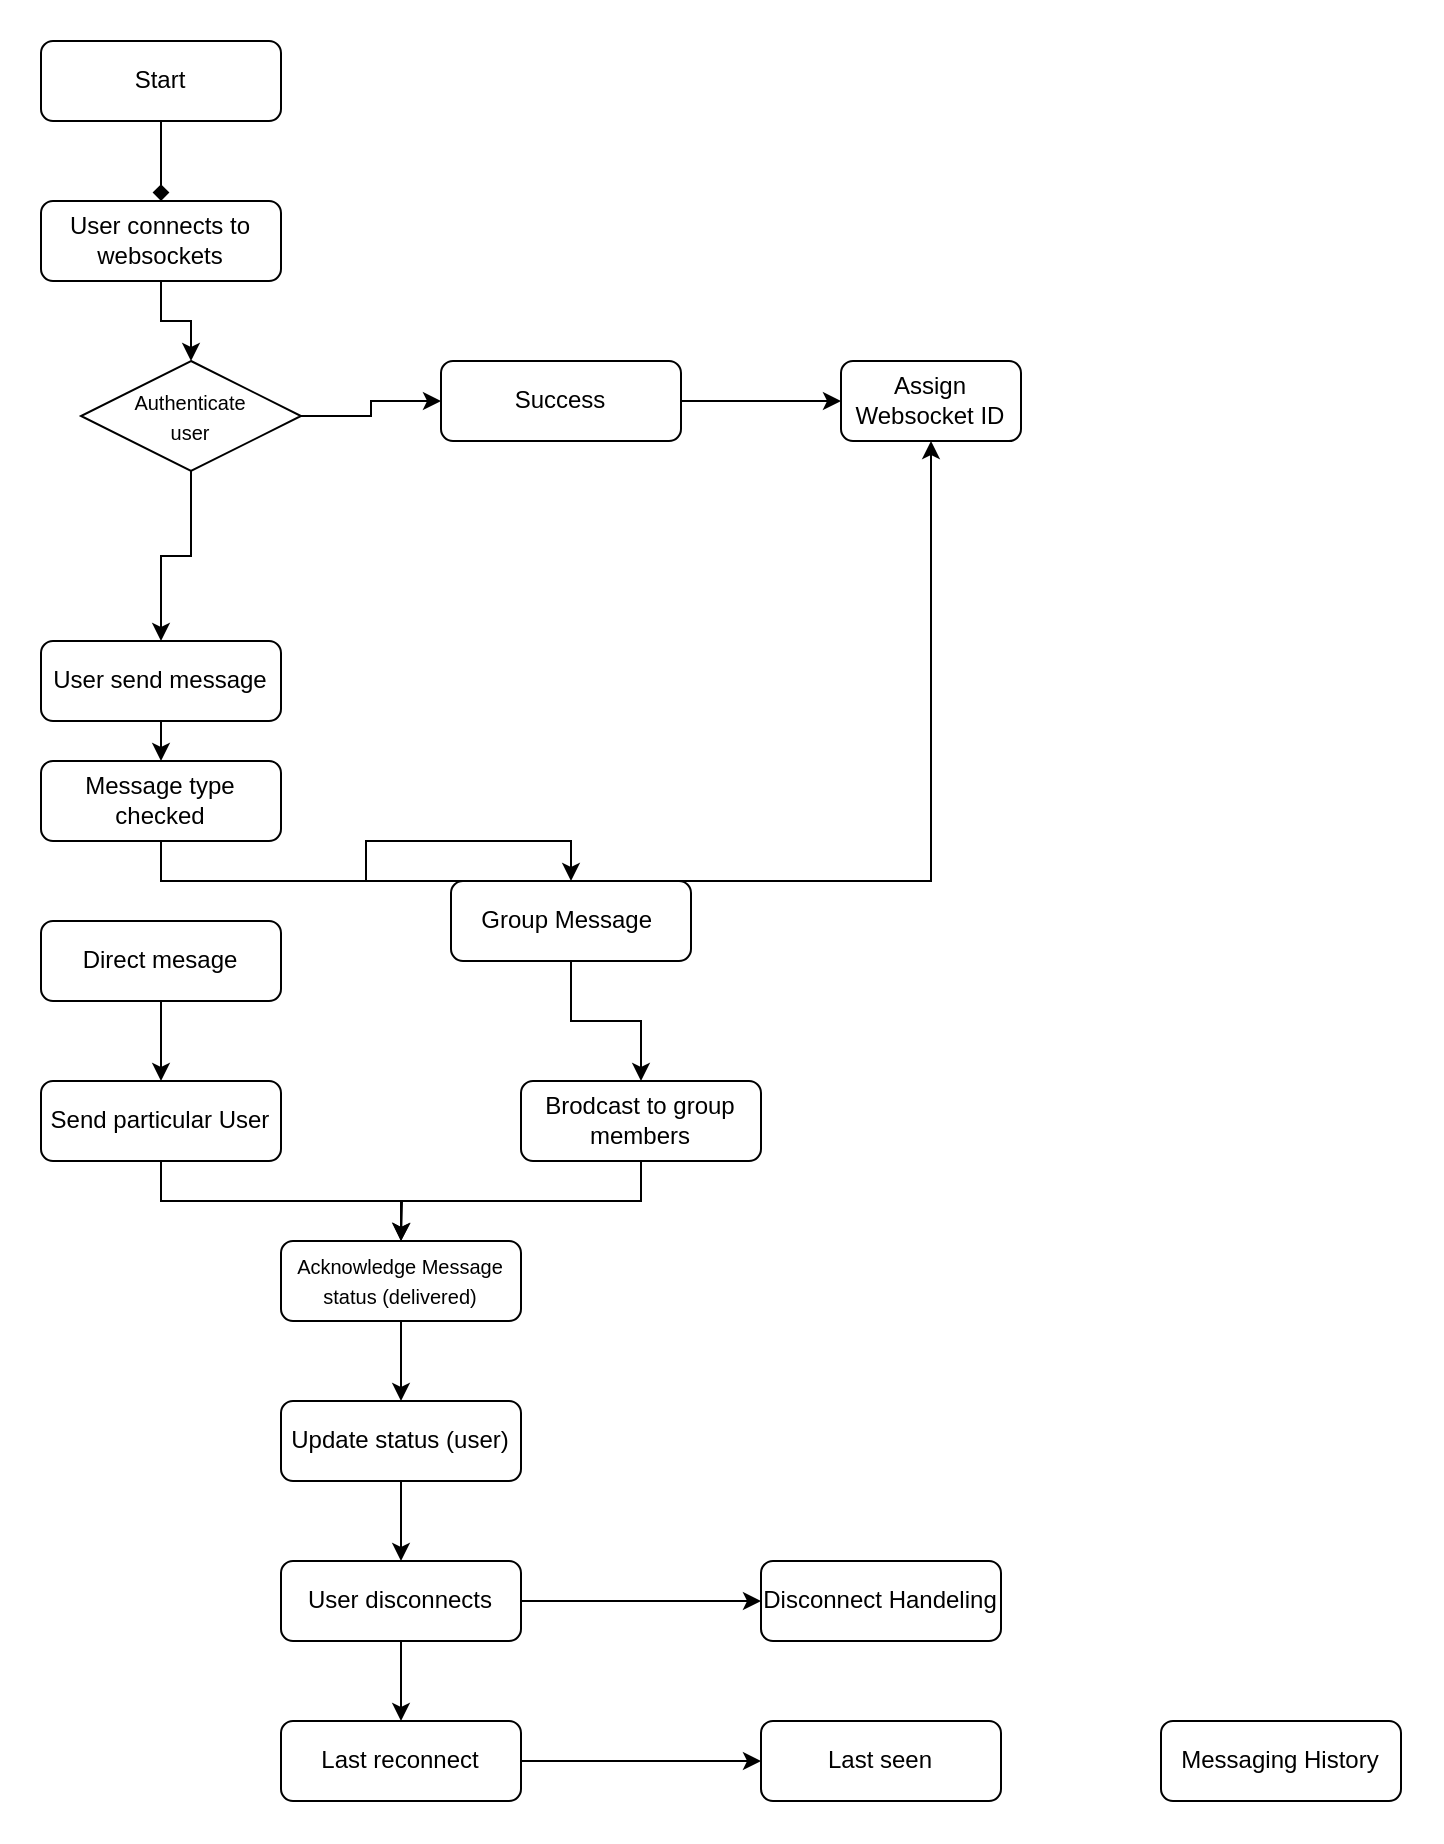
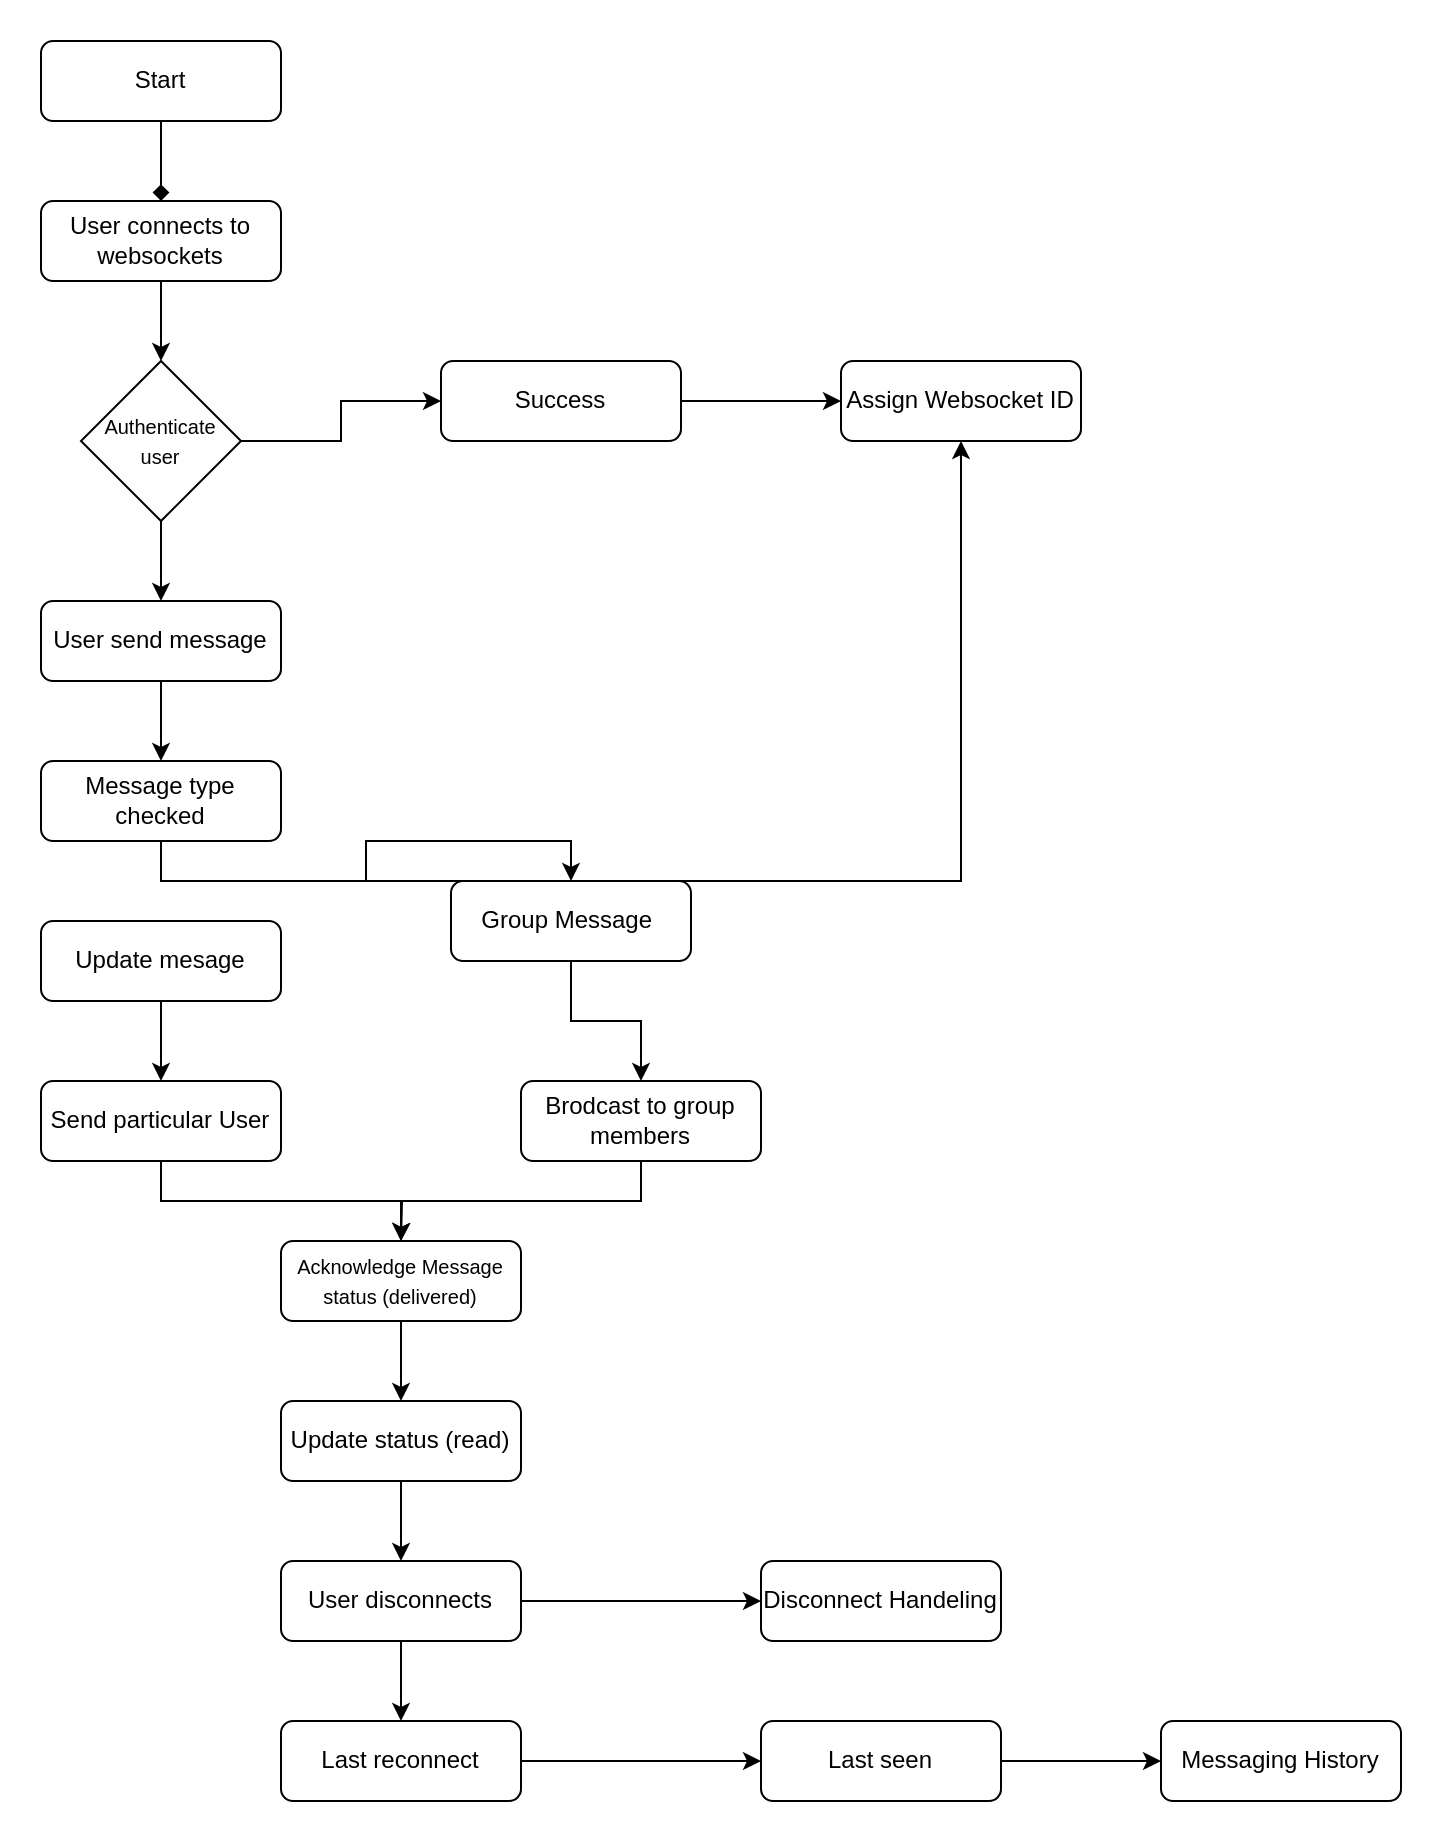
node "Assign Websocket ID": size 180x80 -> 240x80
node "Authenticate user": size 220x110 -> 160x160
node "User send message": moved (161, 681) -> (161, 641)
node "Direct mesage": label "Direct mesage" -> "Update mesage"
node "Update status (user)": label "Update status (user)" -> "Update status (read)"
edge "Last seen" -> "Messaging History": added
